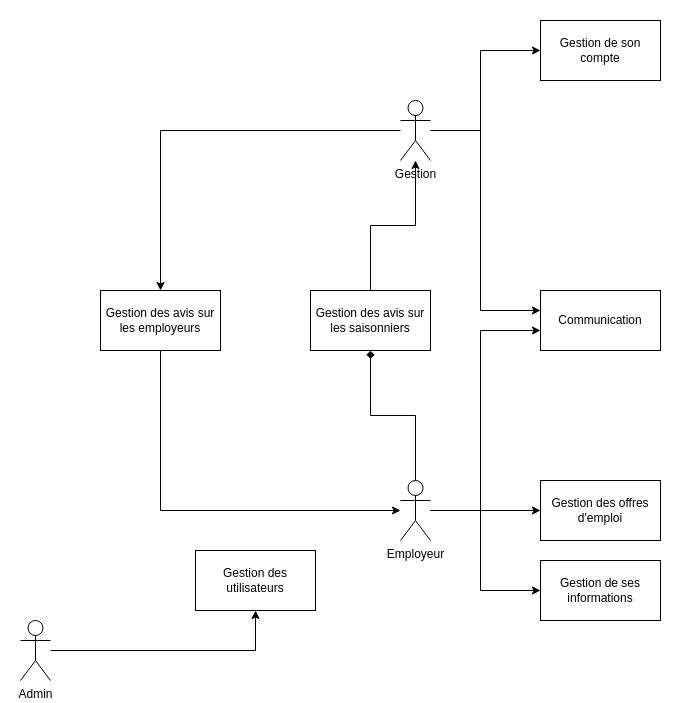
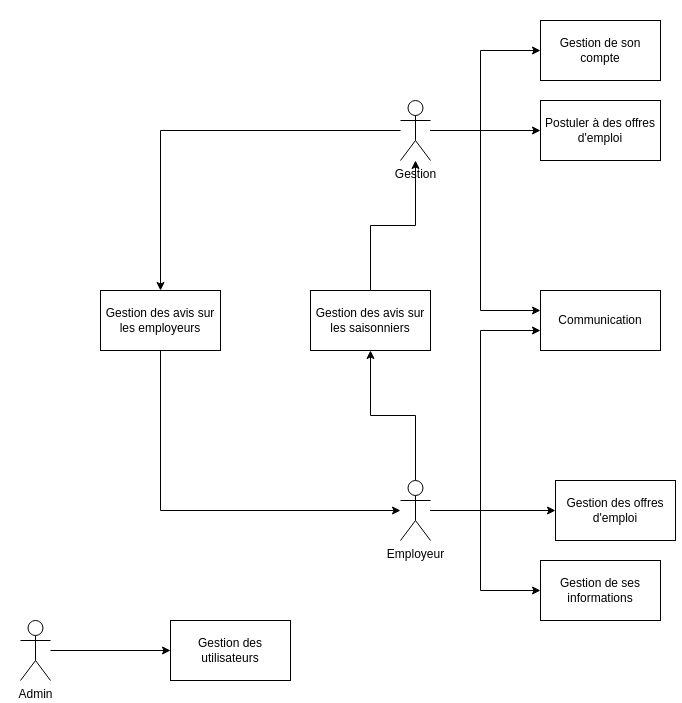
edge "Gestion" -> "Postuler à des offres d'emploi": added
node "Postuler à des offres d'emploi": added
edge "Employeur" -> "Gestion des avis sur les saisonniers": arrowhead diamond -> classic
node "Gestion des offres d'emploi": moved (601, 511) -> (616, 511)
node "Gestion des utilisateurs": moved (256, 581) -> (231, 651)
